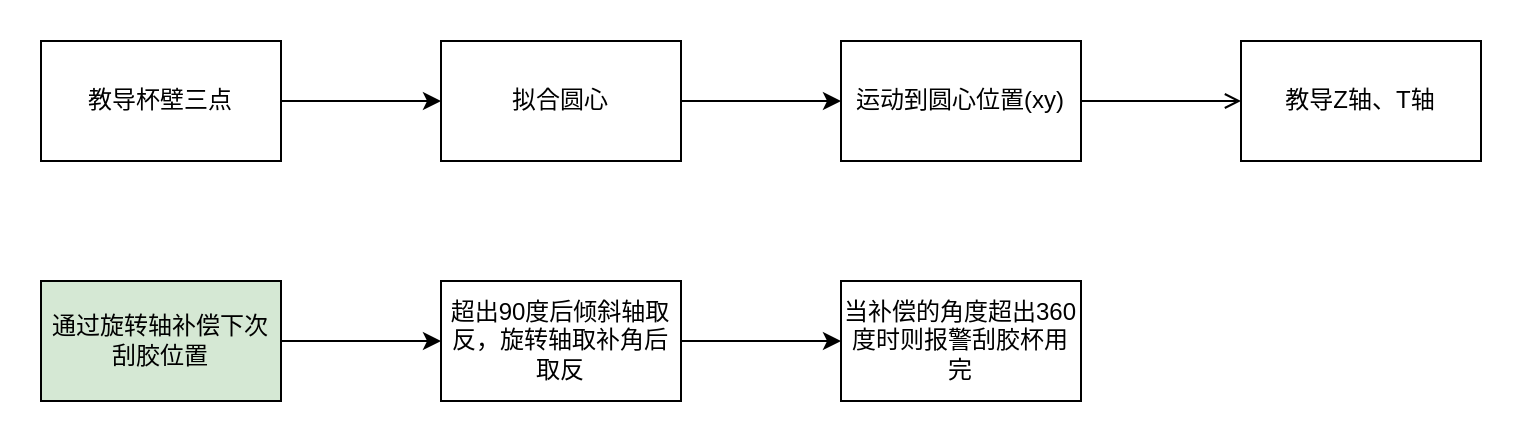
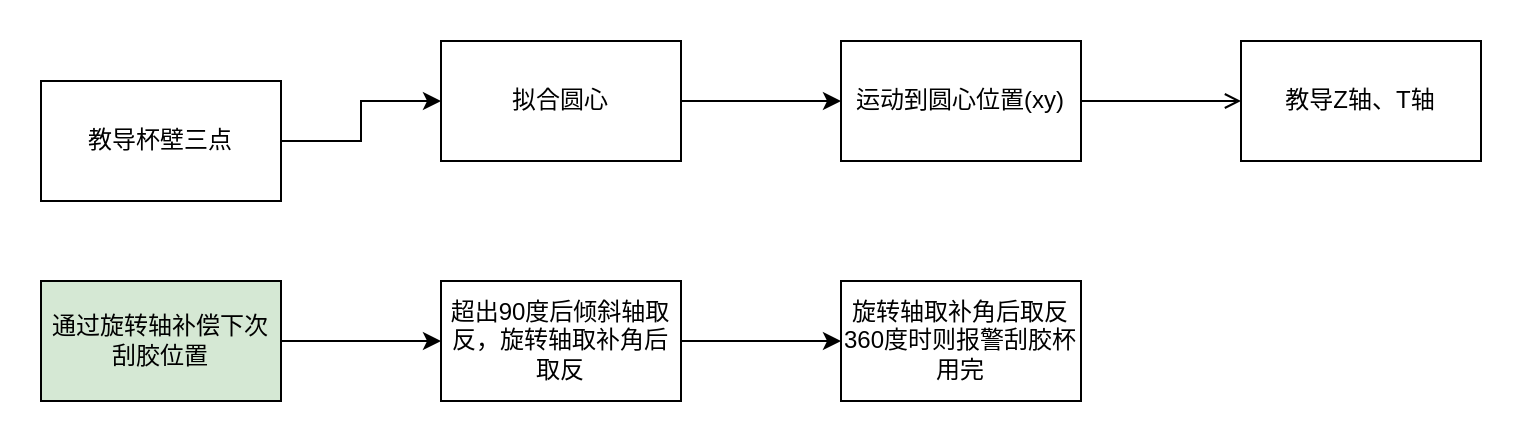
node "教导杯壁三点": moved (161, 101) -> (161, 141)
node "当补偿的角度超出360度时则报警刮胶杯用完": label "当补偿的角度超出360度时则报警刮胶杯用完" -> "旋转轴取补角后取反360度时则报警刮胶杯用完"
